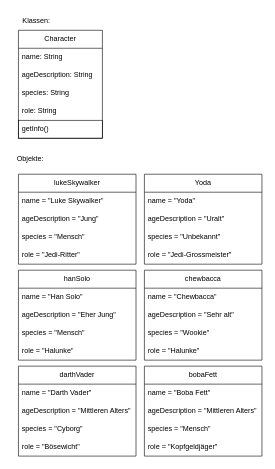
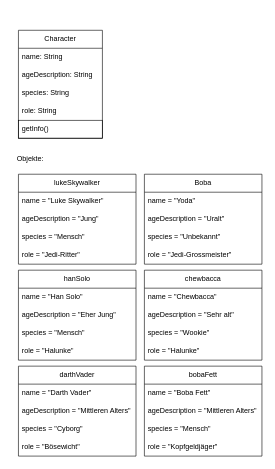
node "Klassen:": removed
node "Yoda": label "Yoda" -> "Boba"
